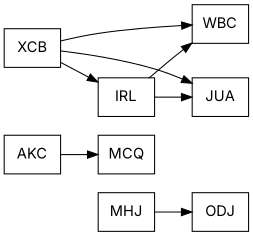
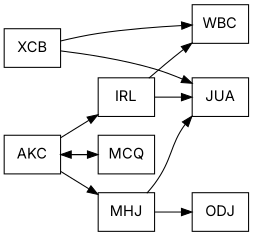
edge "XCB" -> "IRL": now "AKC" -> "IRL"
edge "MCQ" -> "AKC": added
edge "MHJ" -> "JUA": added
edge "AKC" -> "MHJ": added
